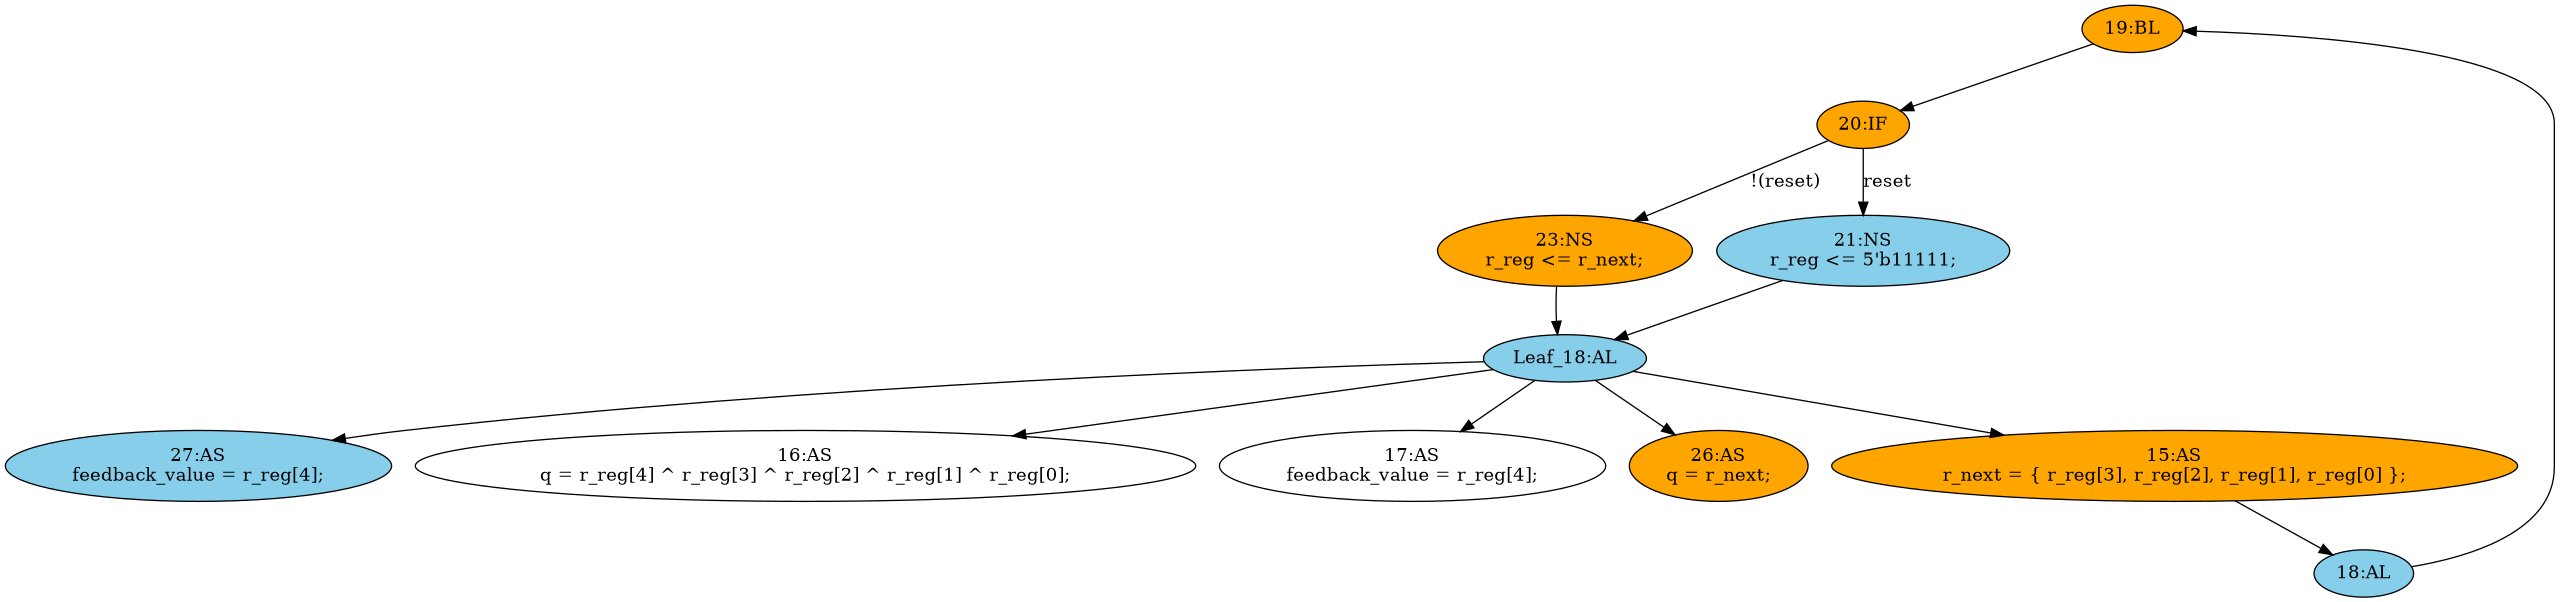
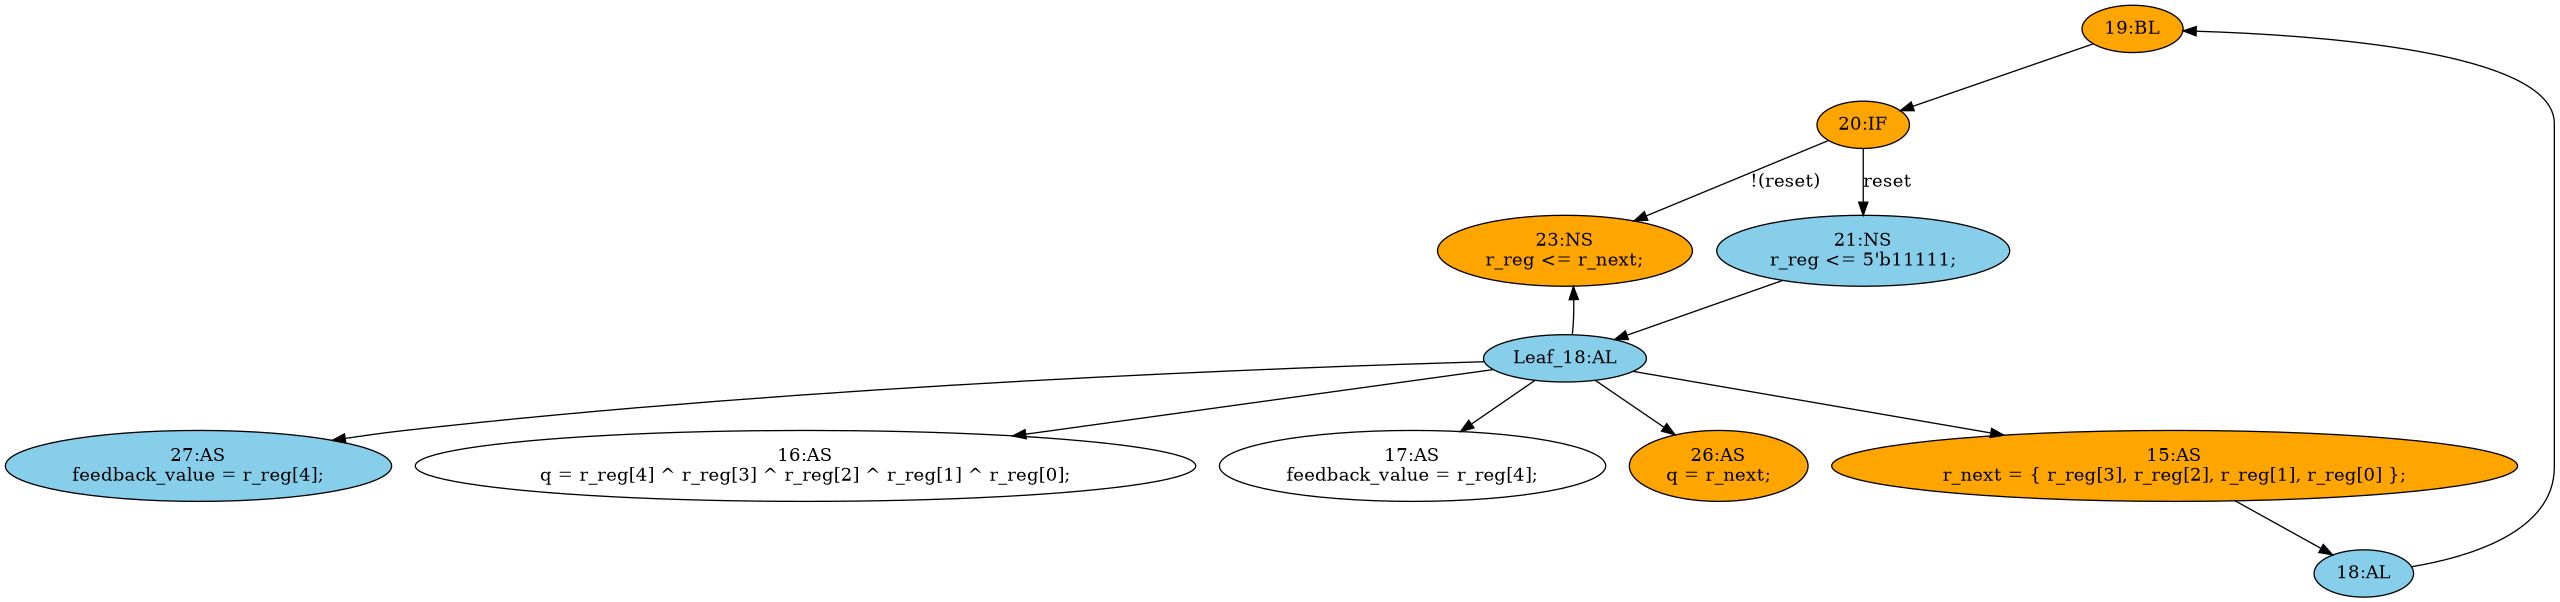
edge "23:NS r_reg <= r_next;" -> "Leaf_18:AL": reversed
